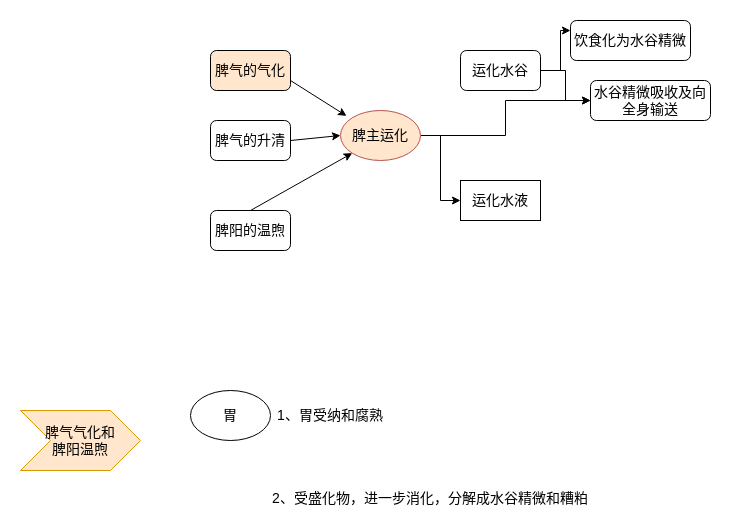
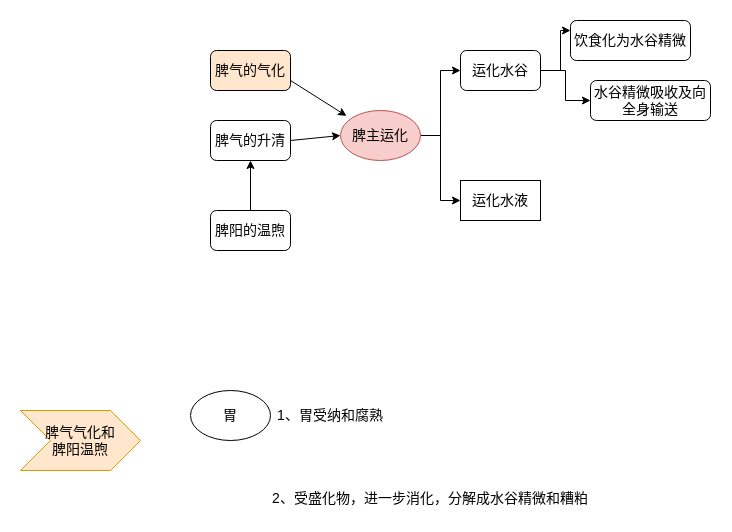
edge "脾主运化" -> "水谷精微吸收及向全身输送": now "脾主运化" -> "运化水谷"
node "脾主运化": fillcolor #ffe6cc -> #f8cecc
edge "脾阳的温煦" -> "脾主运化": now "脾阳的温煦" -> "脾气的升清"
